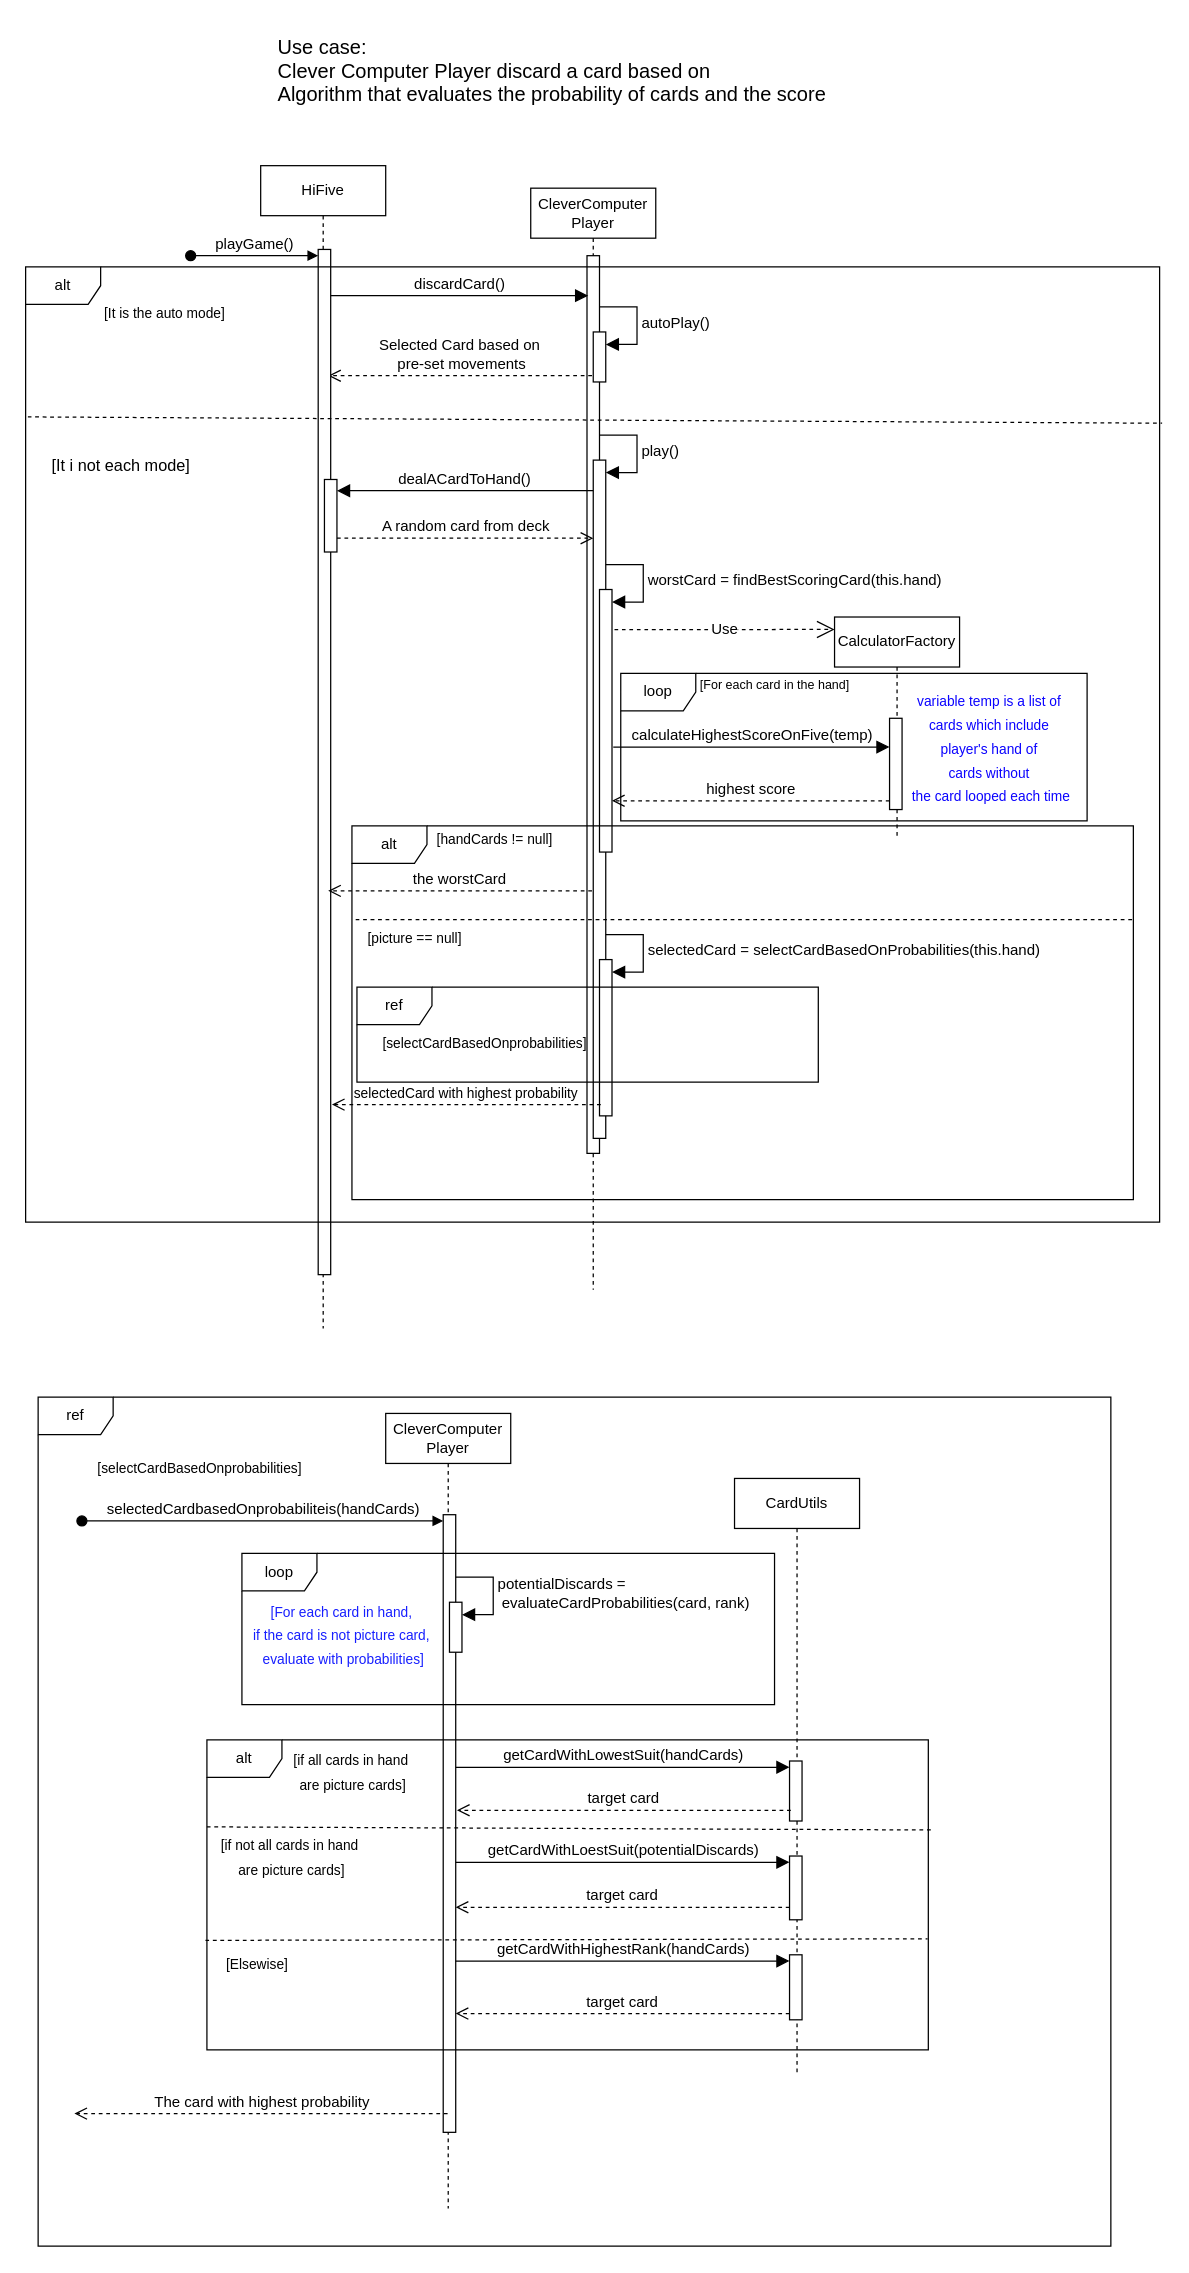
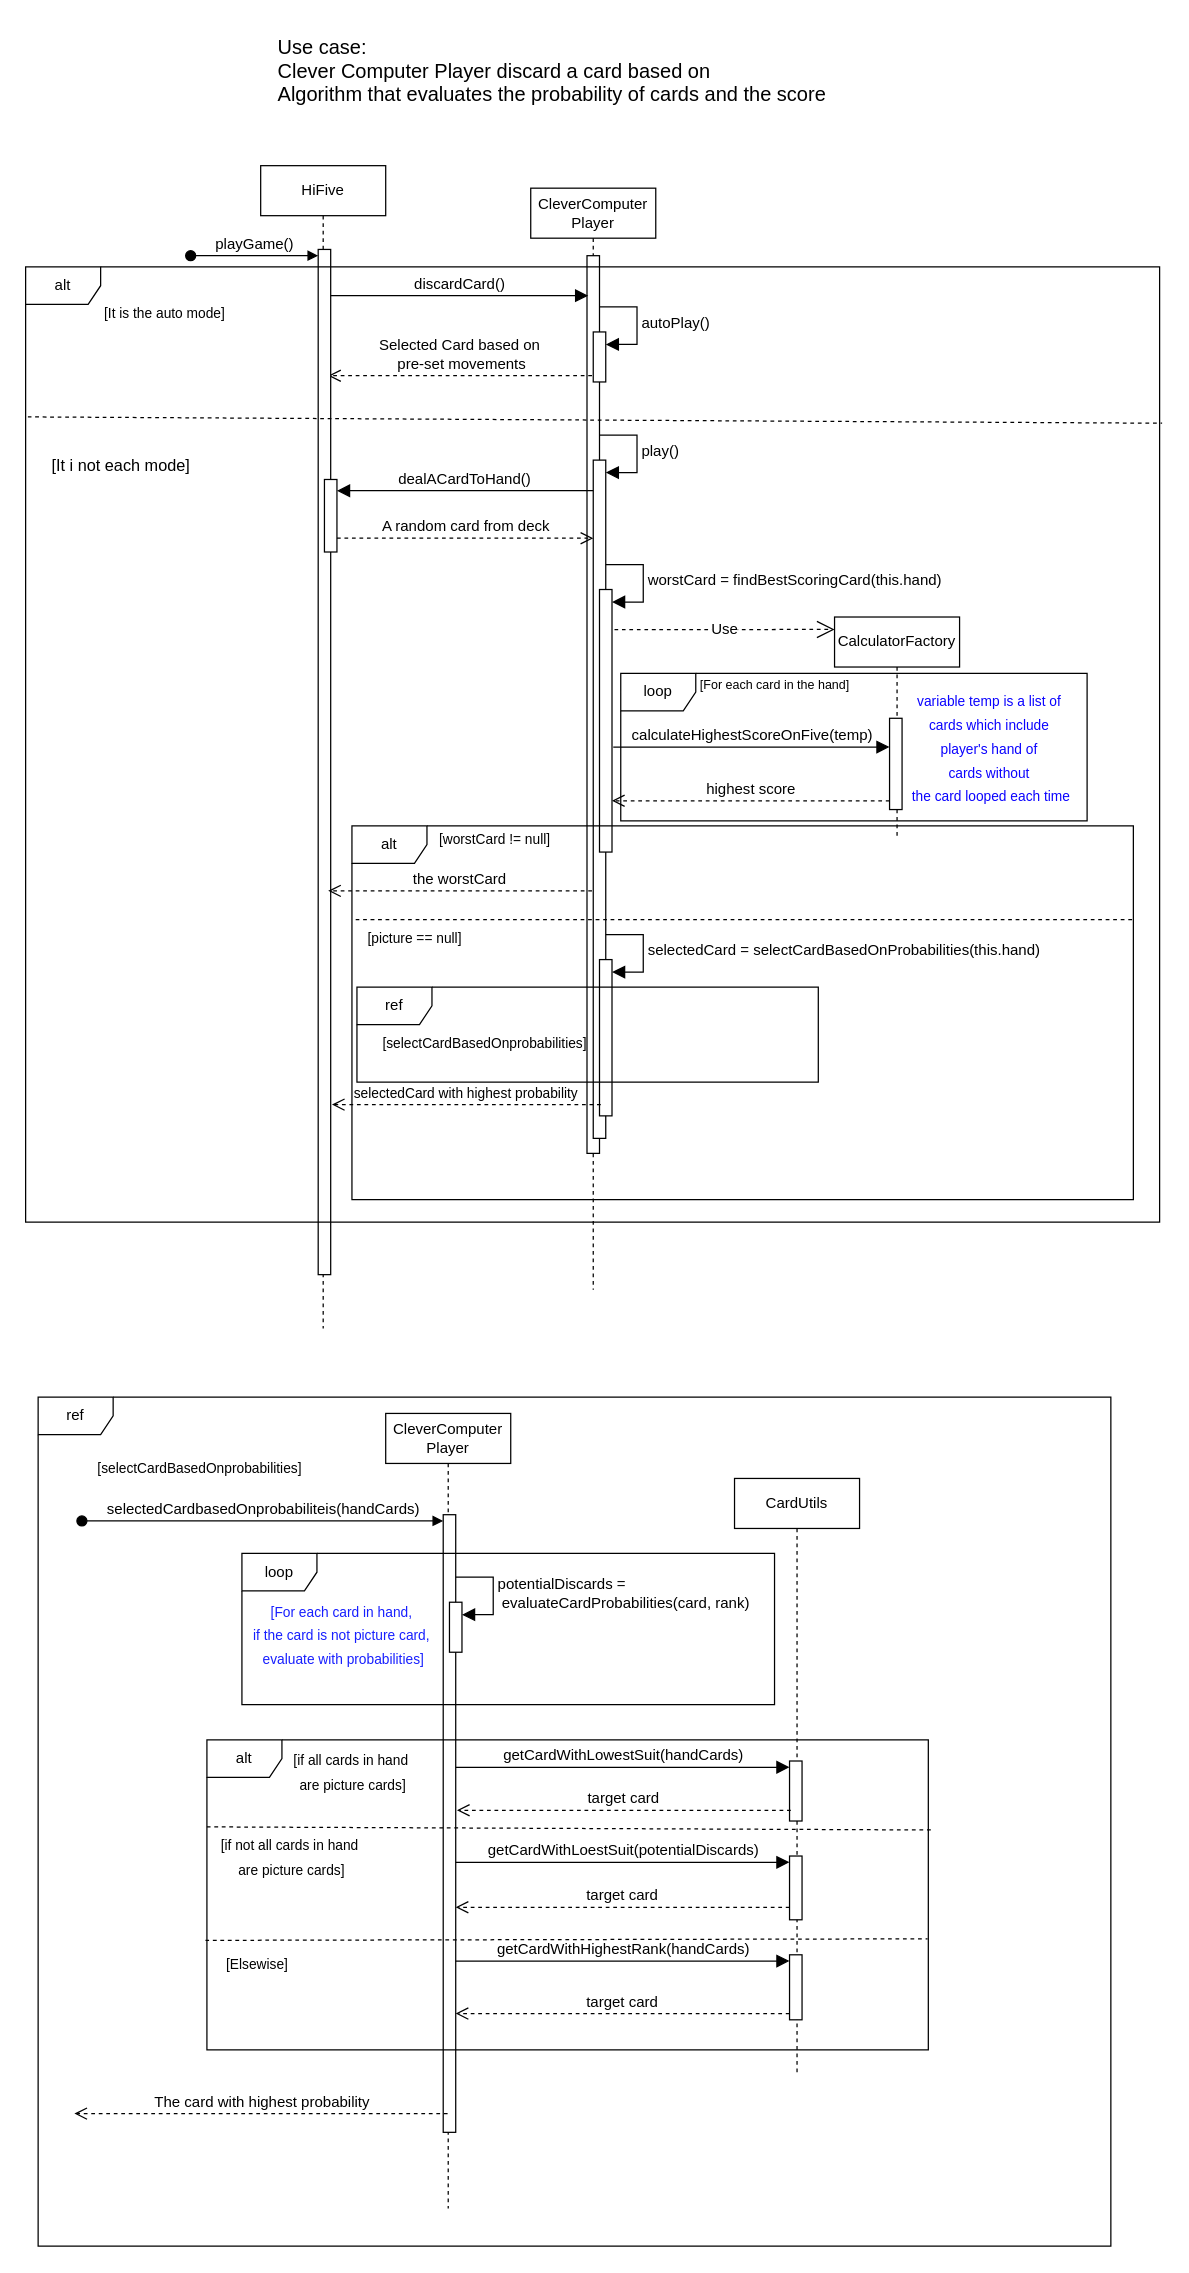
node "[handCards != null]": label "[handCards != null]" -> "[worstCard != null]"
